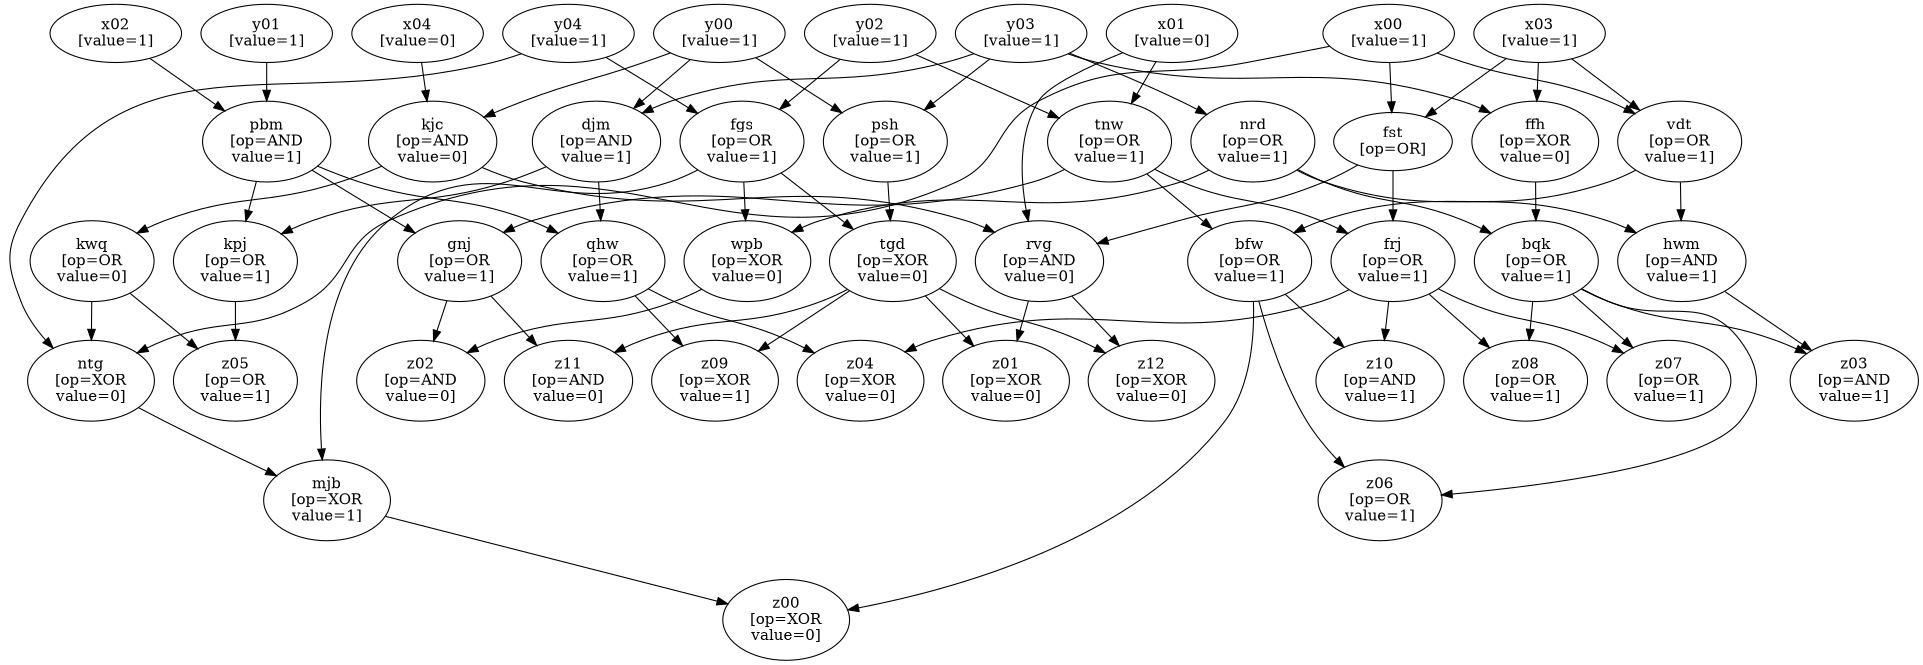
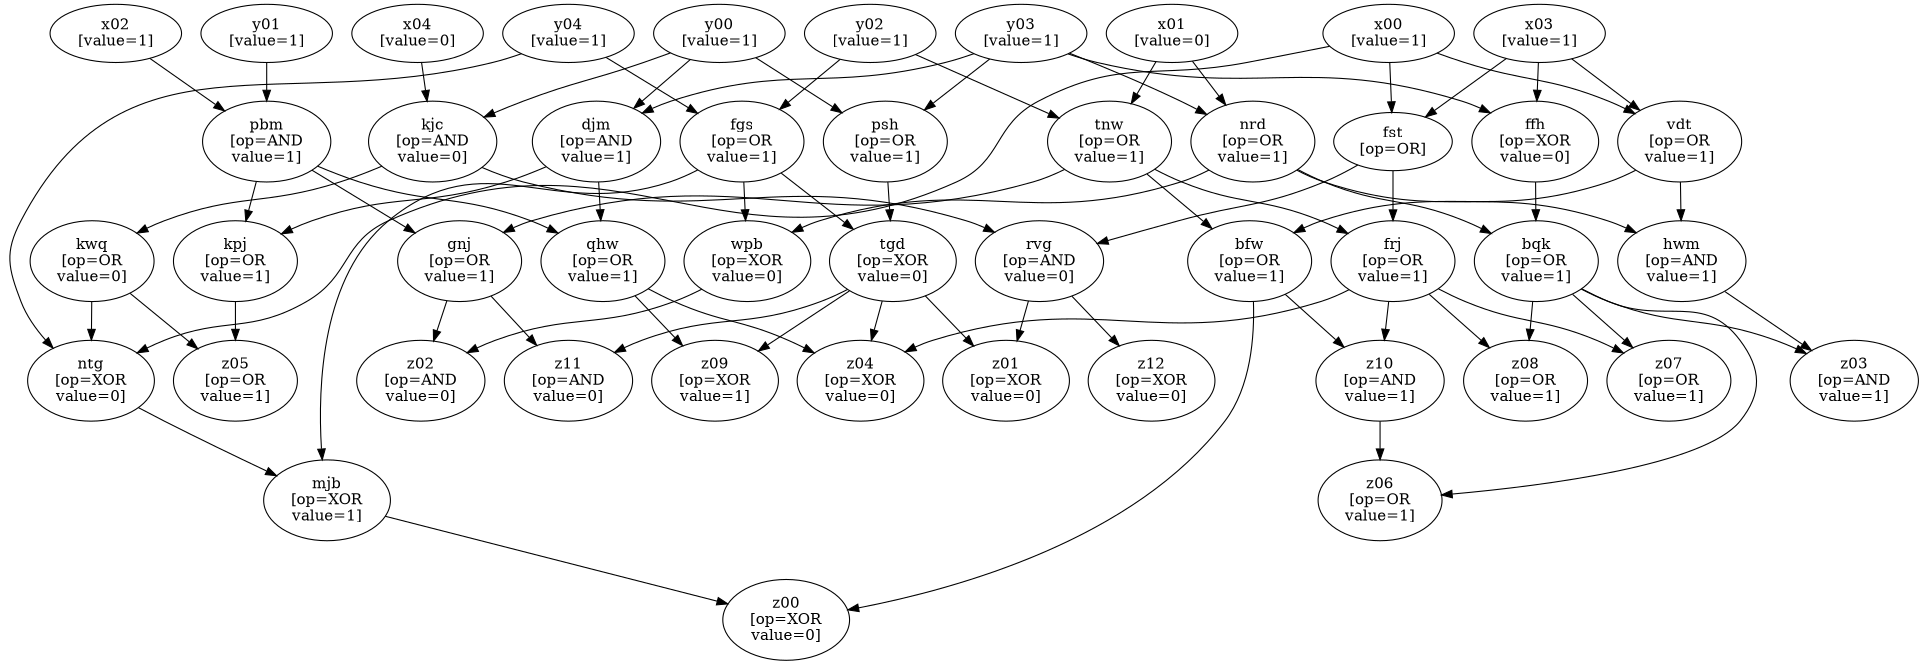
edge "x01 [value=0]" -> "rvg [op=AND value=0]": now "x01 [value=0]" -> "nrd [op=OR value=1]"
edge "tgd [op=XOR value=0]" -> "z12 [op=XOR value=0]": now "tgd [op=XOR value=0]" -> "z04 [op=XOR value=0]"
edge "bfw [op=OR value=1]" -> "z06 [op=OR value=1]": now "z10 [op=AND value=1]" -> "z06 [op=OR value=1]"
